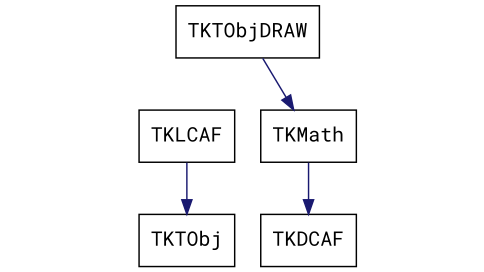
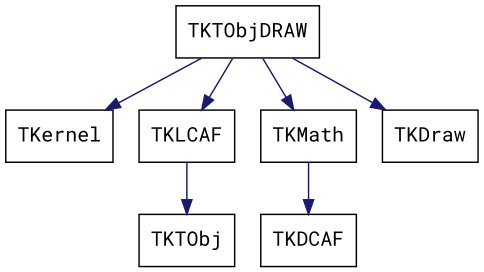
edge "TKTObjDRAW" -> "TKLCAF": added
node "TKernel": added
node "TKDraw": added
